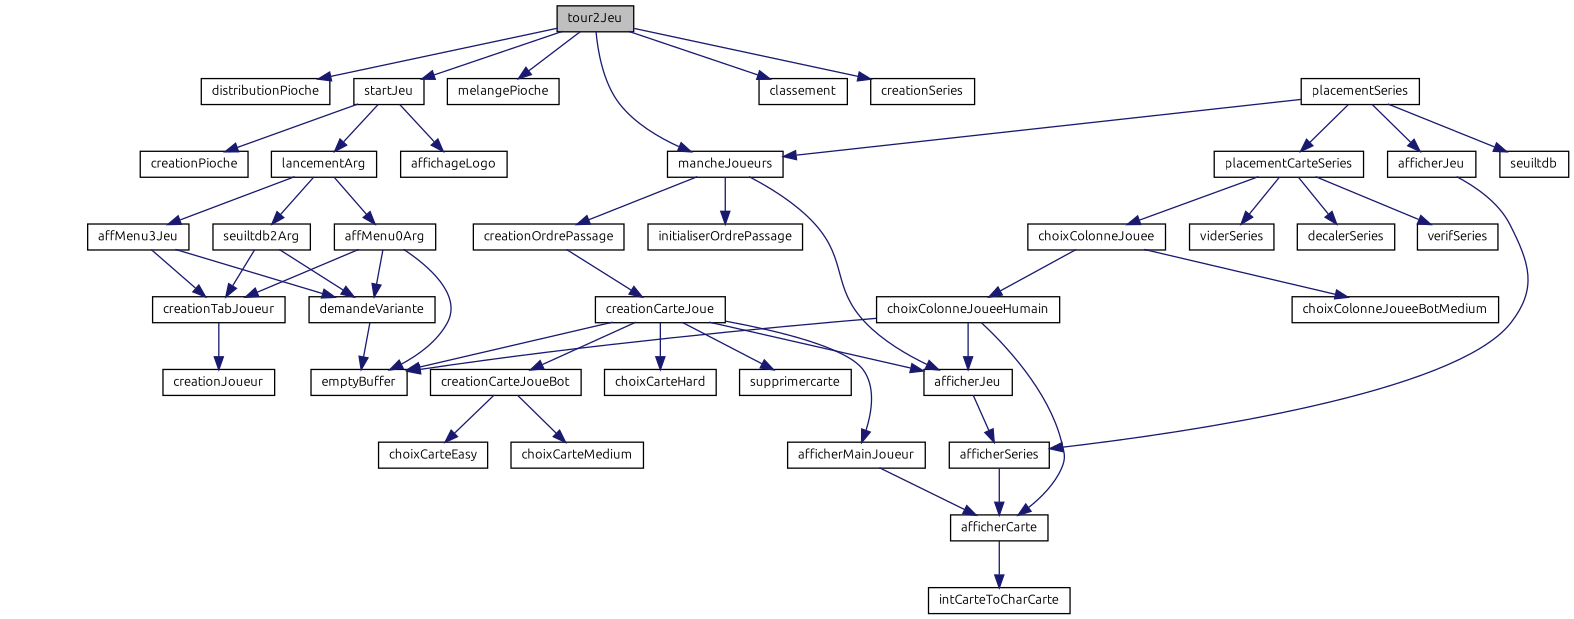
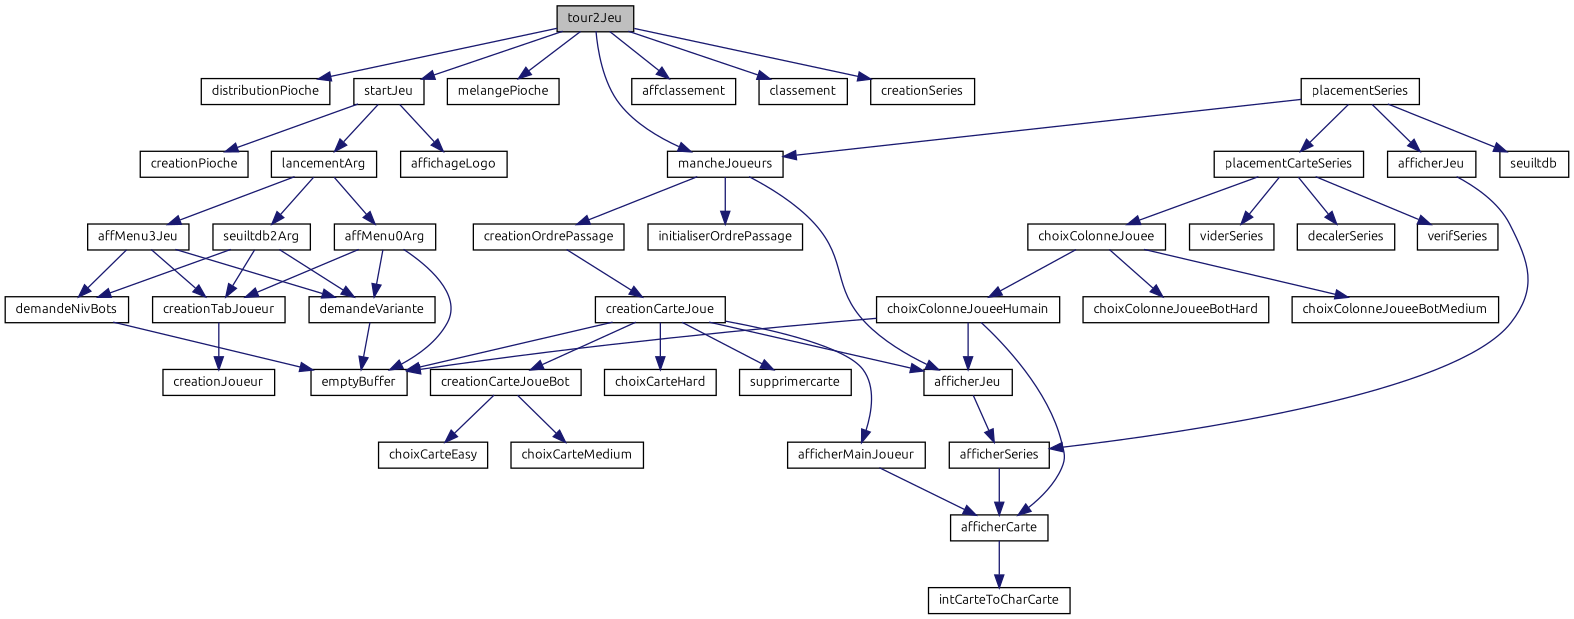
node "affclassement": added
node "demandeNivBots": added
node "choixColonneJoueeBotHard": added
